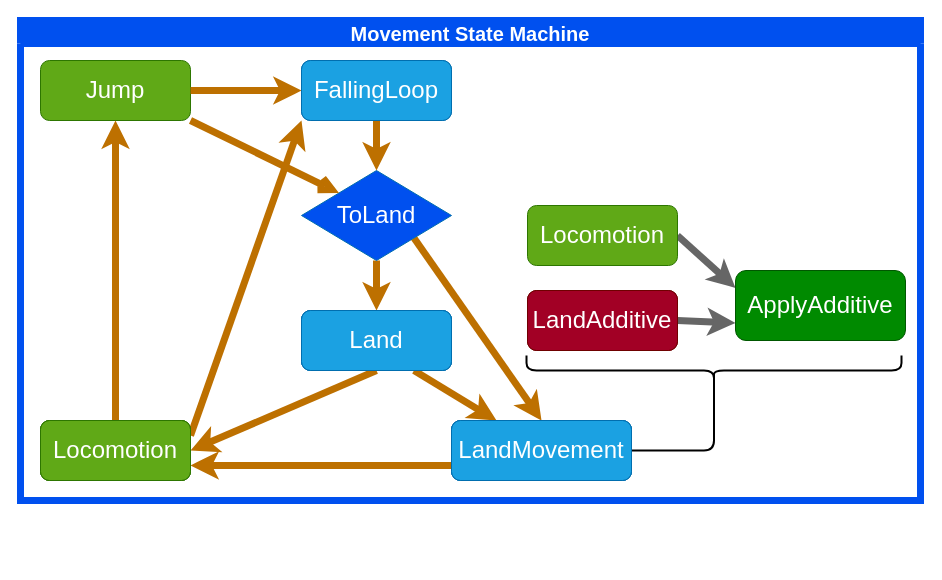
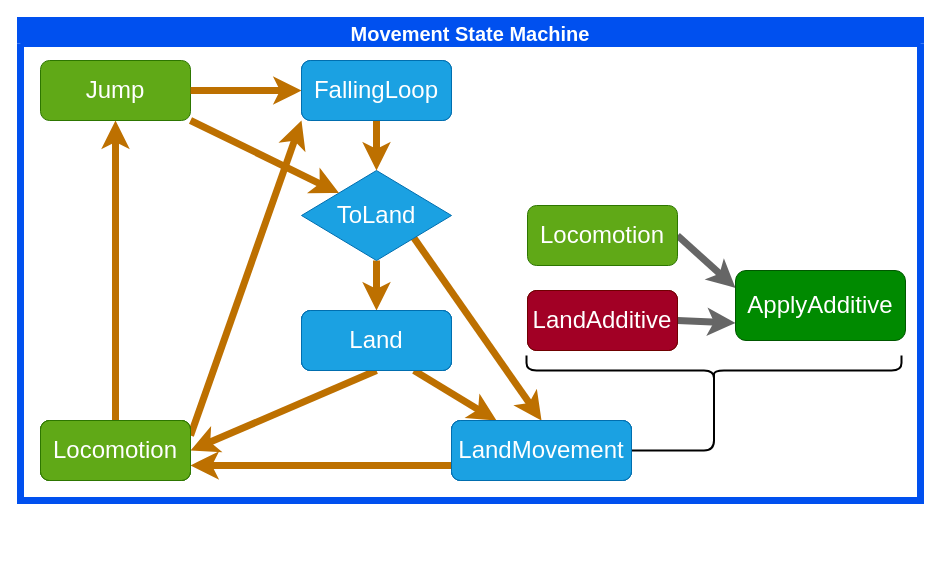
edge "Jump" -> "ToLand": arrowhead open -> classic
node "ToLand": fillcolor #0050ef -> #1ba1e2
